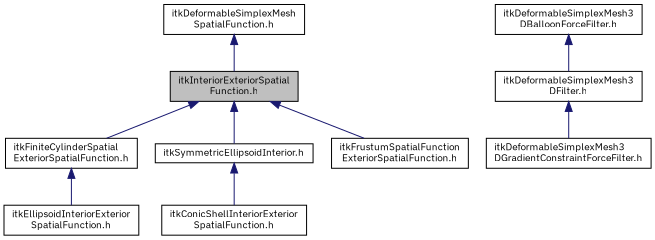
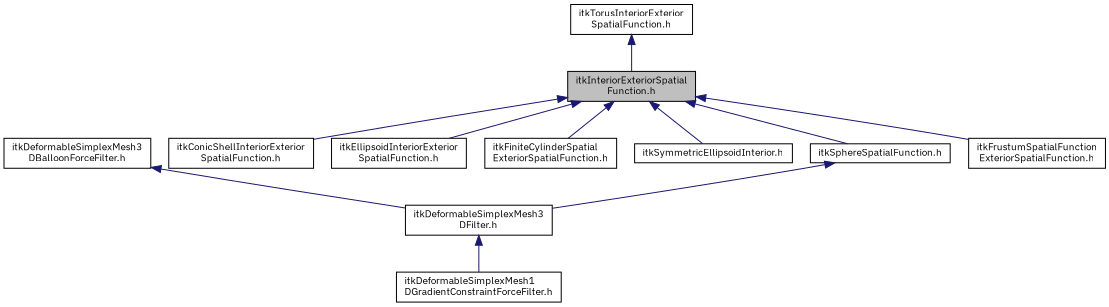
node "itkDeformableSimplexMesh SpatialFunction.h": label "itkDeformableSimplexMesh SpatialFunction.h" -> "itkTorusInteriorExterior SpatialFunction.h"
node "itkDeformableSimplexMesh3 DGradientConstraintForceFilter.h": label "itkDeformableSimplexMesh3 DGradientConstraintForceFilter.h" -> "itkDeformableSimplexMesh1 DGradientConstraintForceFilter.h"
node "itkSphereSpatialFunction.h": added
edge "itkConicShellInteriorExterior SpatialFunction.h" -> "itkSymmetricEllipsoidInterior.h": now "itkConicShellInteriorExterior SpatialFunction.h" -> "itkInteriorExteriorSpatial Function.h"
edge "itkEllipsoidInteriorExterior SpatialFunction.h" -> "itkFiniteCylinderSpatial ExteriorSpatialFunction.h": now "itkEllipsoidInteriorExterior SpatialFunction.h" -> "itkInteriorExteriorSpatial Function.h"
